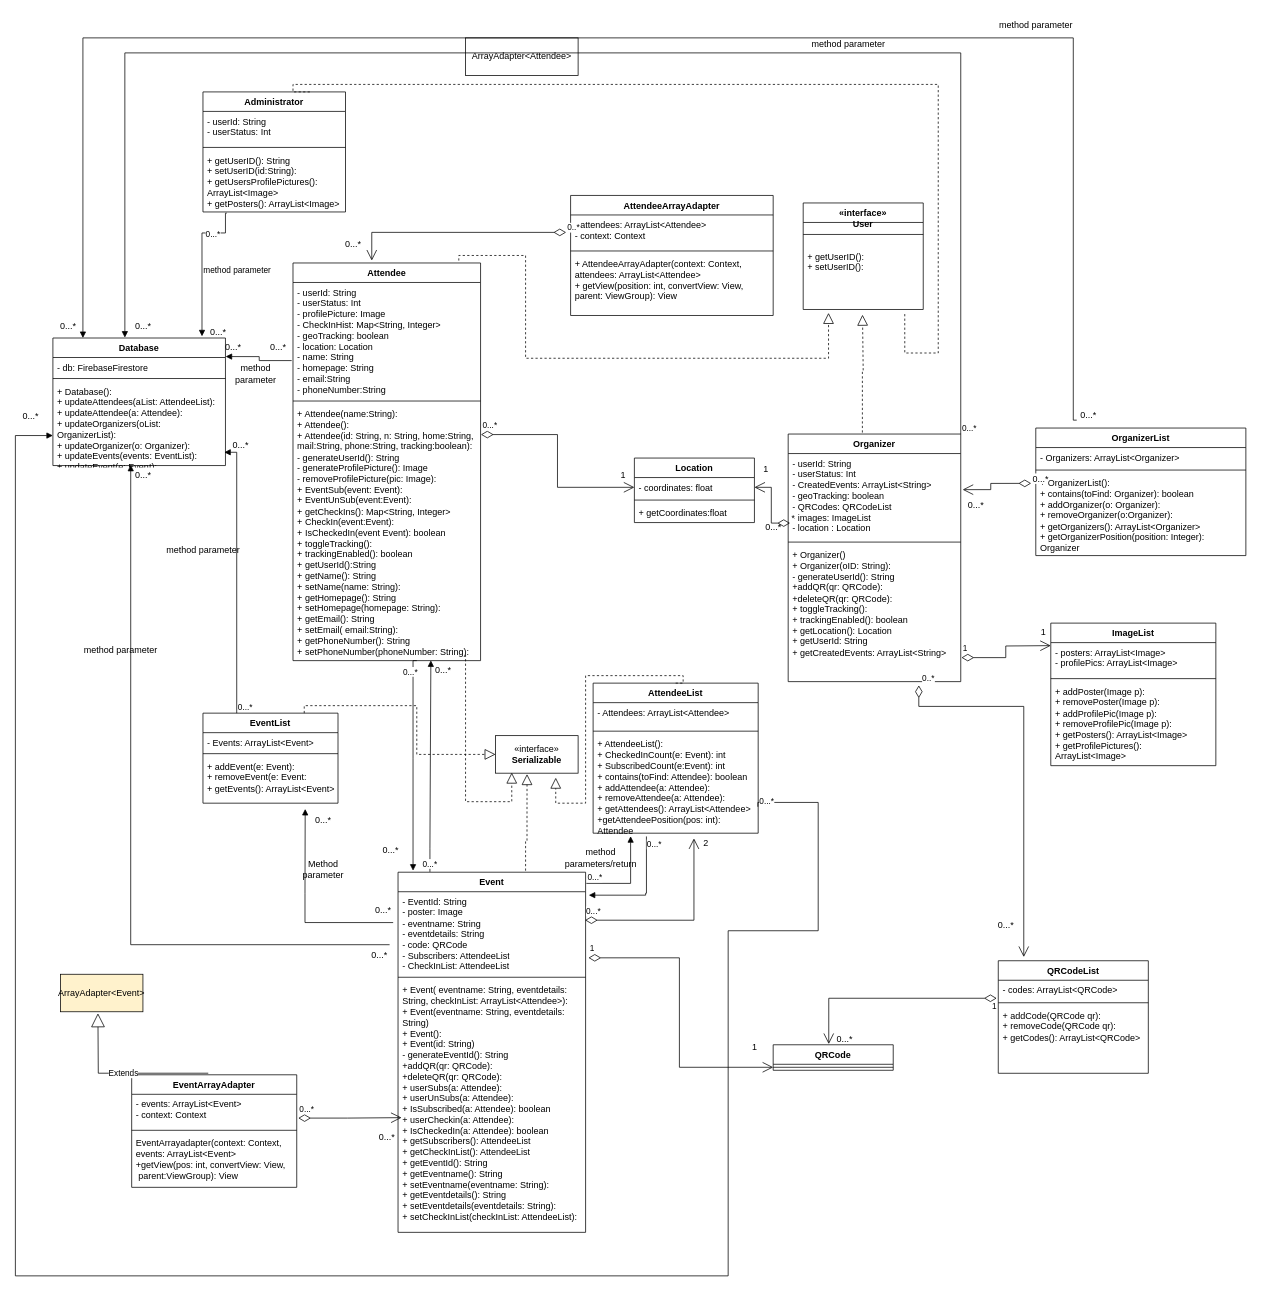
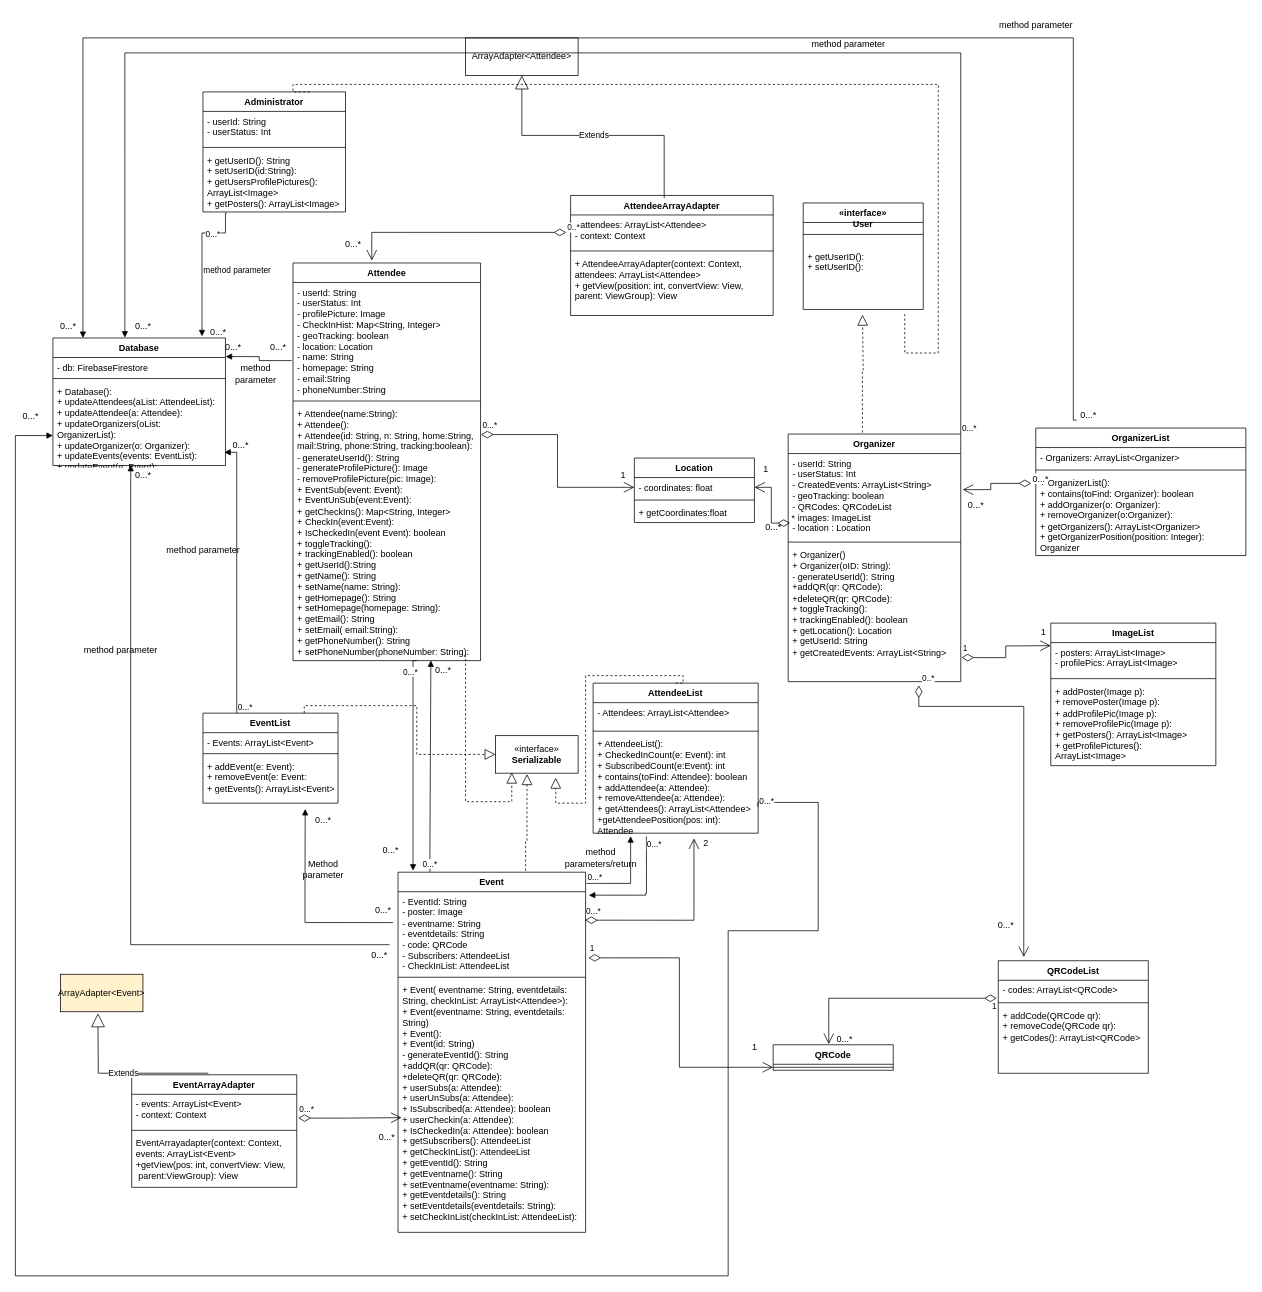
edge "AttendeeArrayAdapter" -> "ArrayAdapter<Attendee>": added, label "Extends"
edge "Attendee" -> "+ getUserID(): + setUserID():": removed
